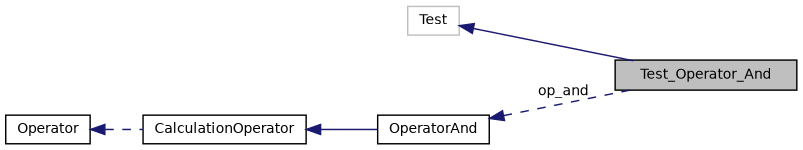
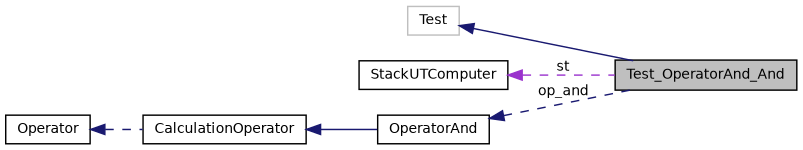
node "StackUTComputer": added
node "Test_Operator_And": label "Test_Operator_And" -> "Test_OperatorAnd_And"
